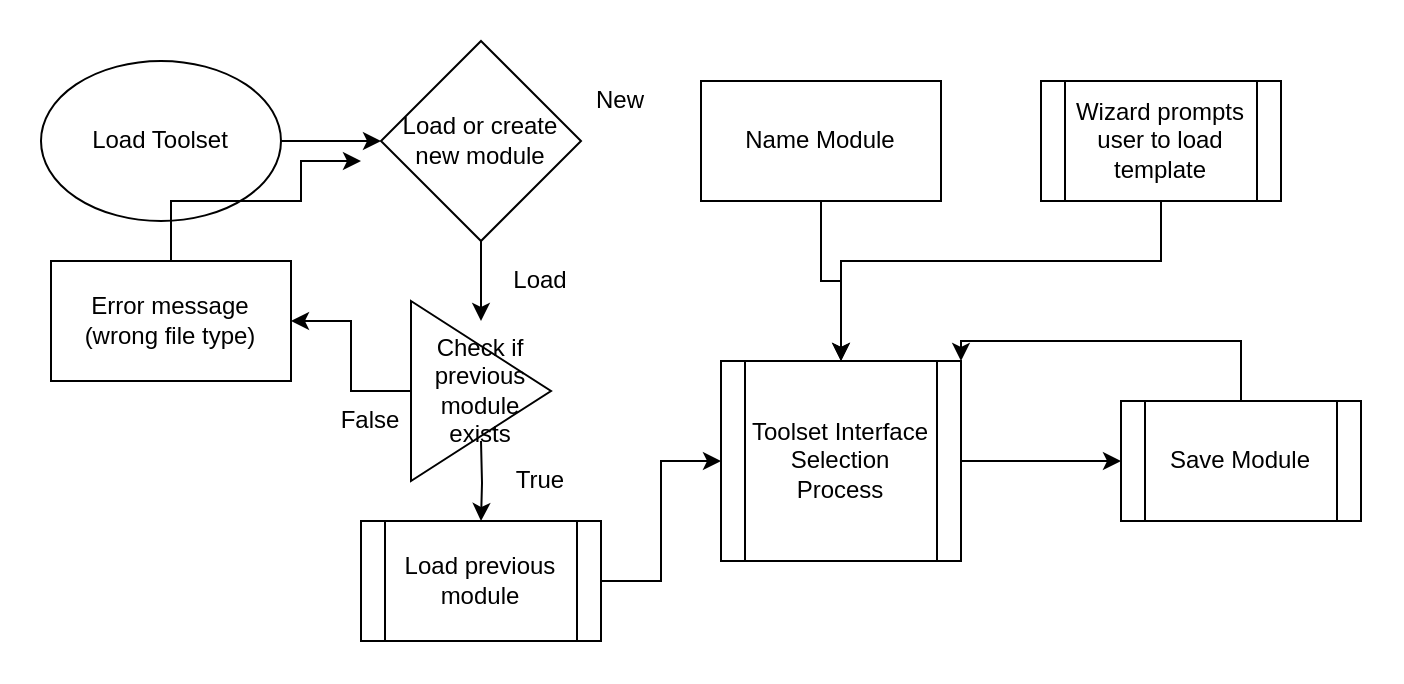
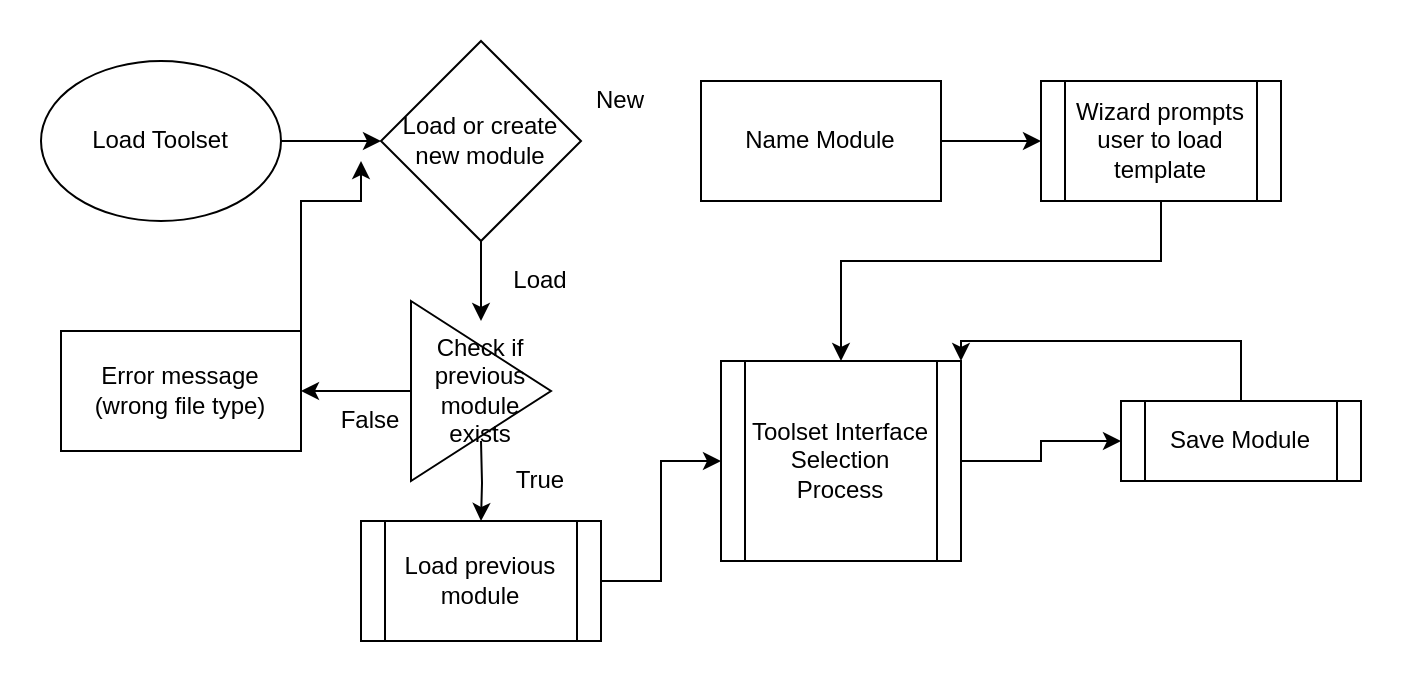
edge "Name Module" -> "Toolset Interface Selection Process": now "Name Module" -> "Wizard prompts user to load template"
node "Error message (wrong file type)": moved (171, 321) -> (181, 391)
node "Save Module": size 240x120 -> 240x80
